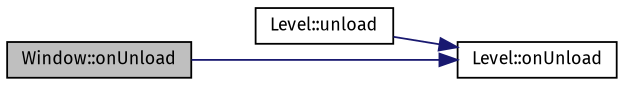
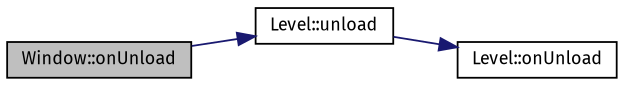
edge "Window::onUnload" -> "Level::onUnload": now "Window::onUnload" -> "Level::unload"
